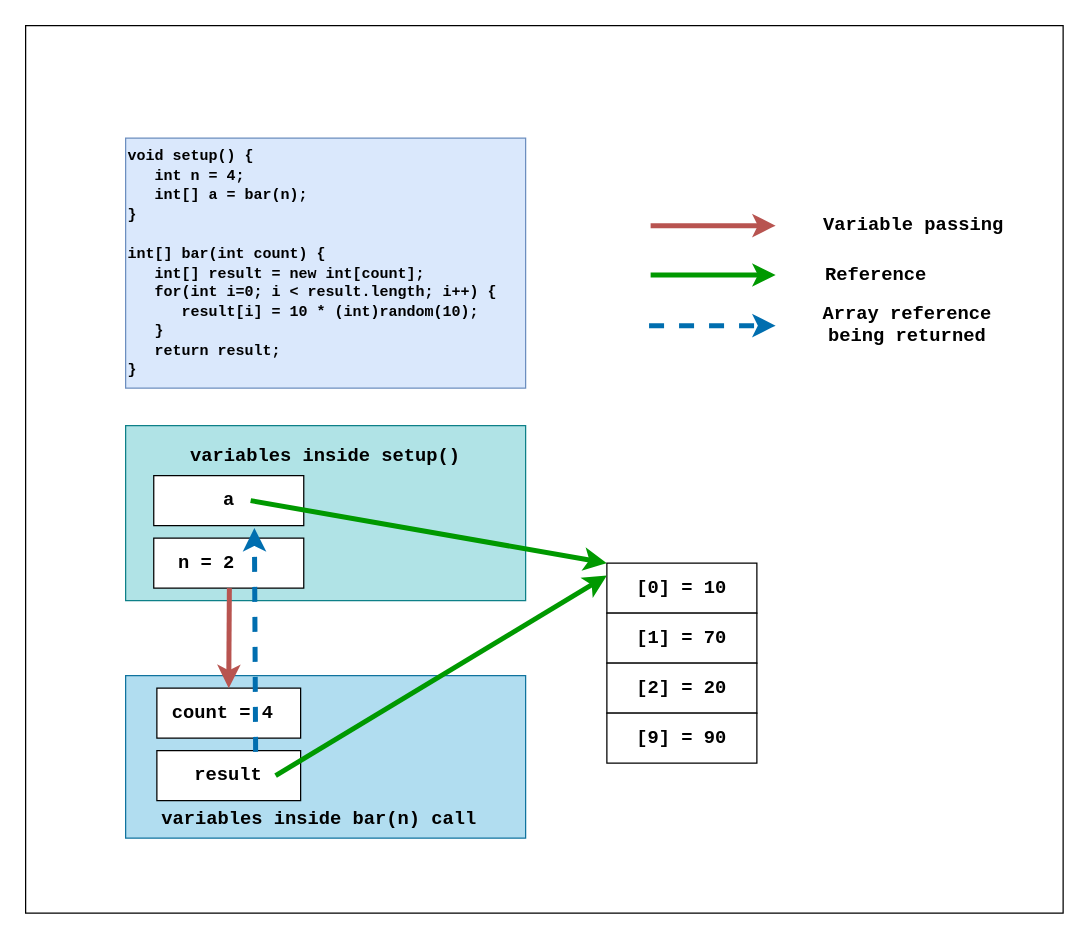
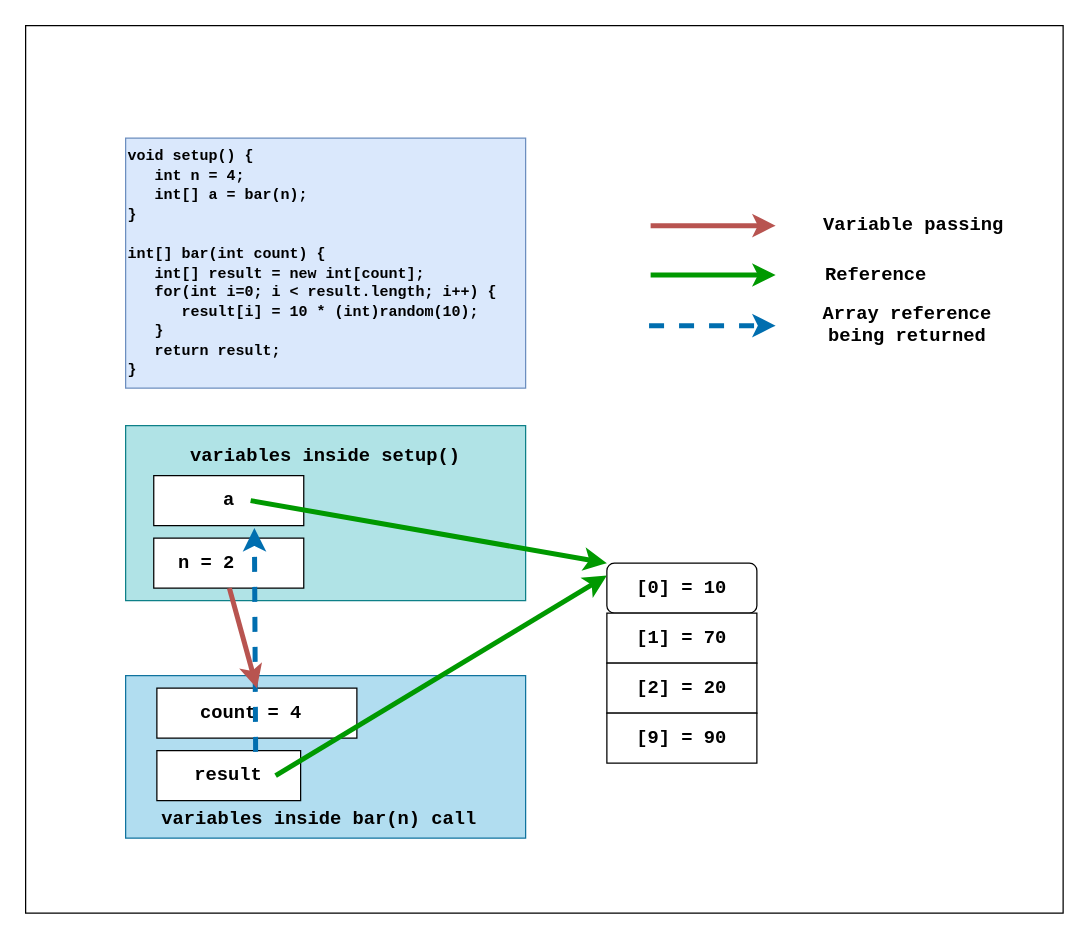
node "[0] = 10": shape rectangle -> rounded rectangle
node "count = 4": size 144x50 -> 200x50
